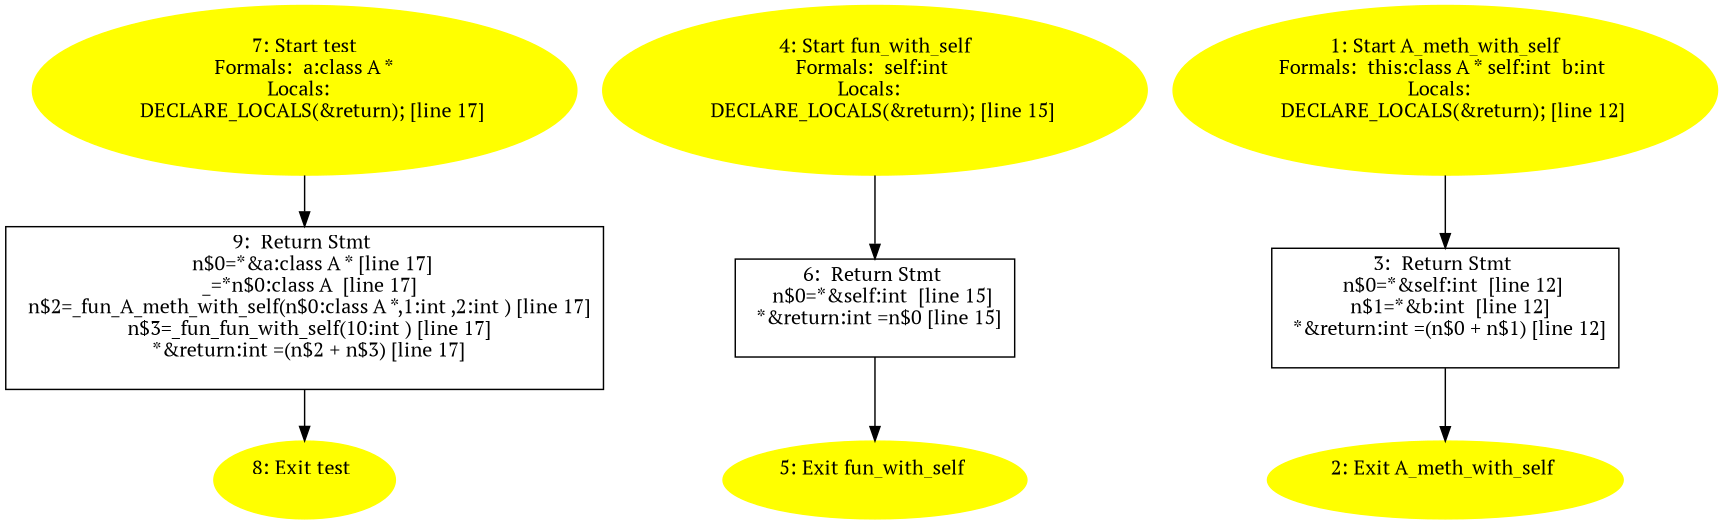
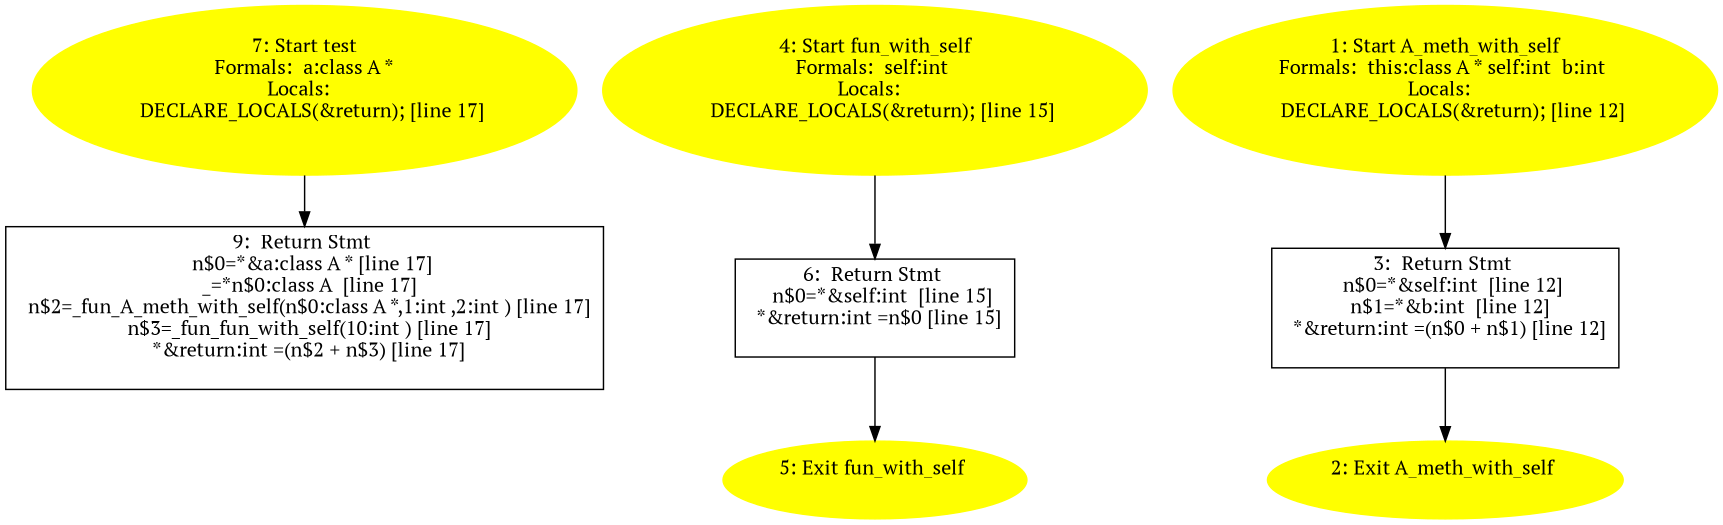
node "8: Exit test": removed
